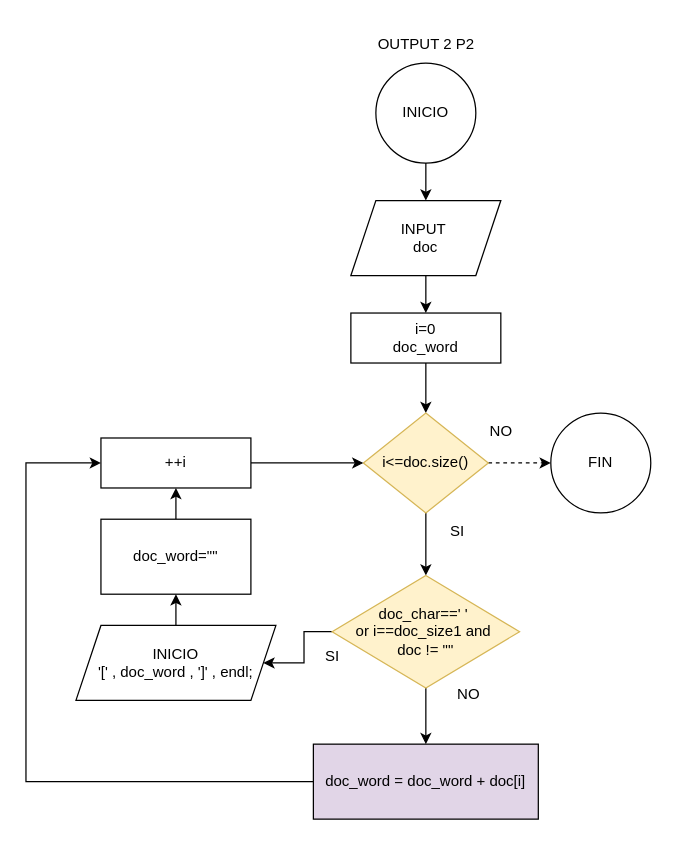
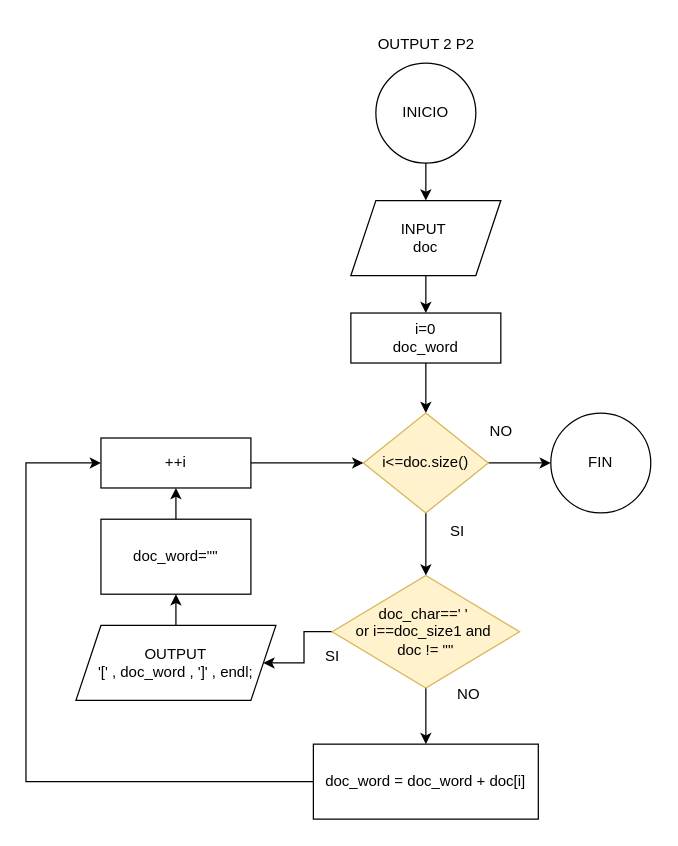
edge "i<=doc.size()" -> "FIN": style dashed -> solid
node "INICIO '[' , doc_word , ']' , endl;": label "INICIO '[' , doc_word , ']' , endl;" -> "OUTPUT '[' , doc_word , ']' , endl;"
node "doc_word = doc_word + doc[i]": fillcolor #e1d5e7 -> #ffffff
